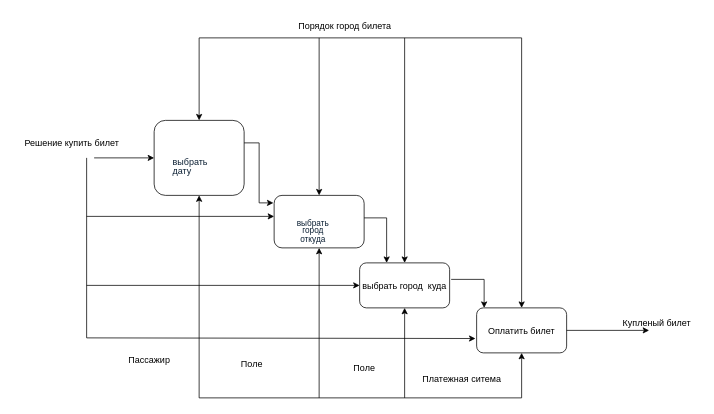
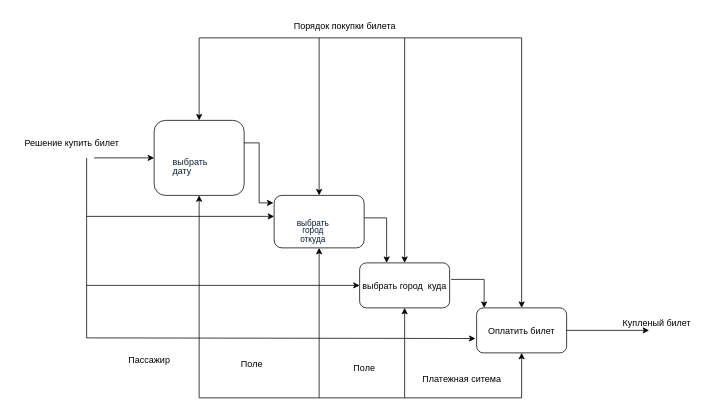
node "Порядок город билета": label "Порядок город билета" -> "Порядок покупки билета"
